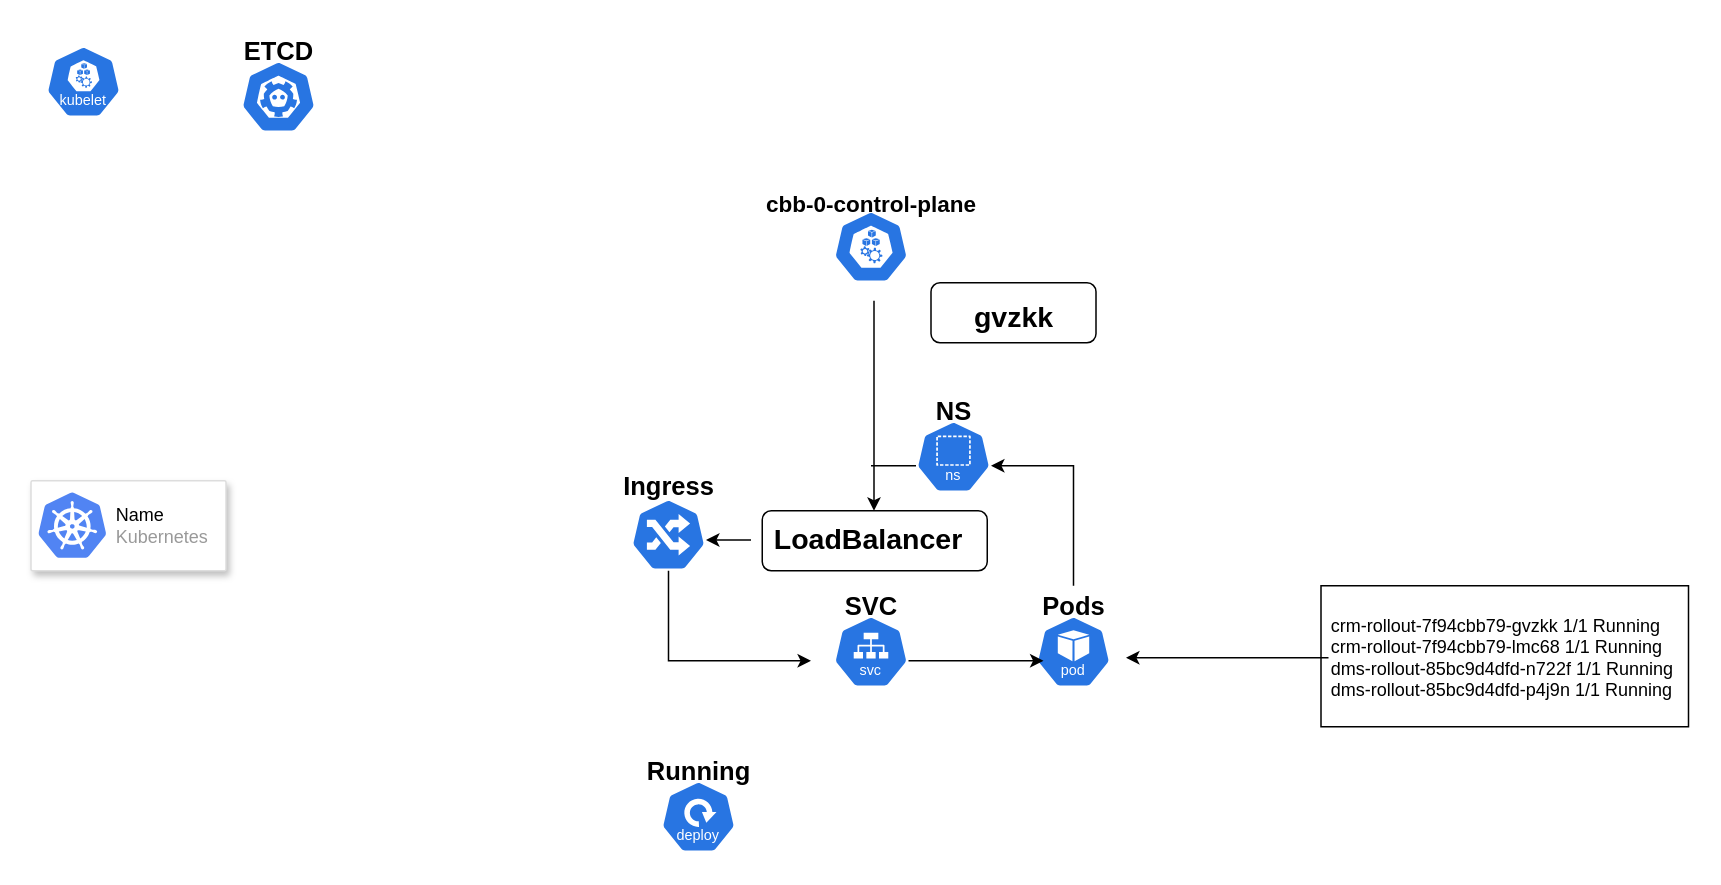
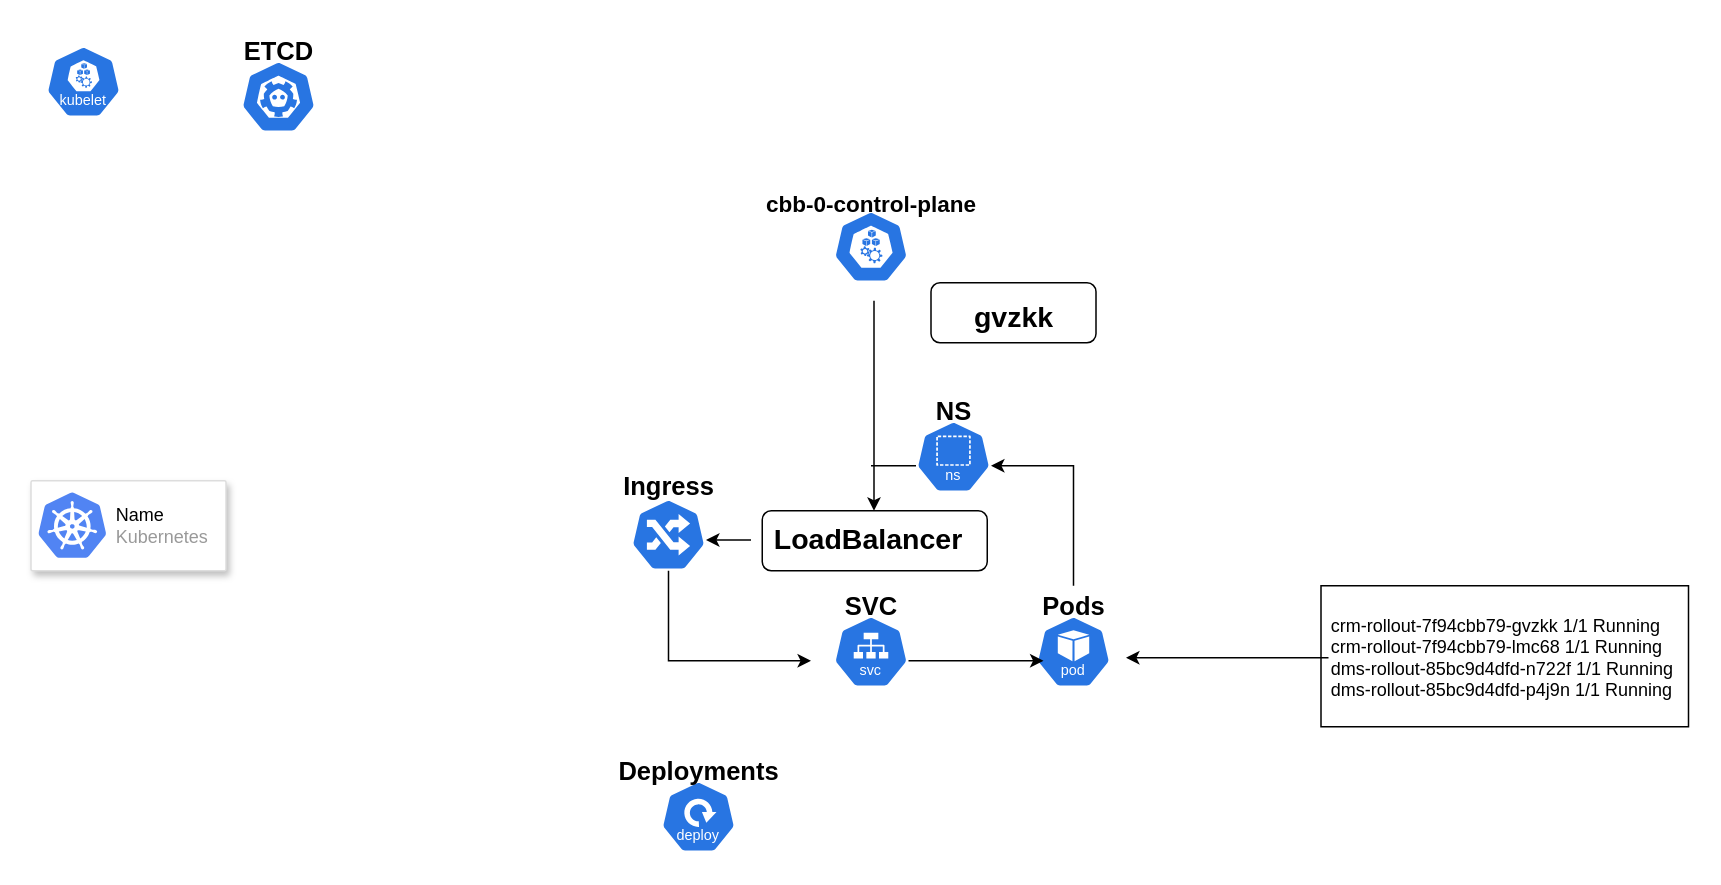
node "Running": label "Running" -> "Deployments"
